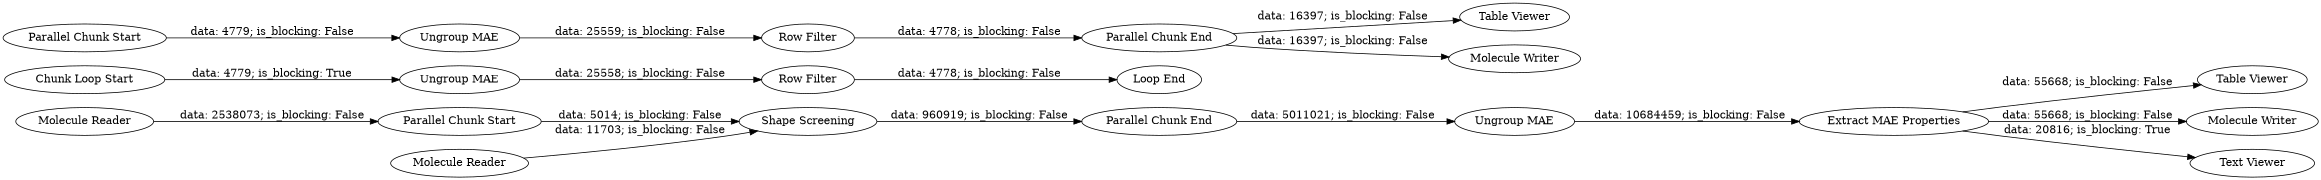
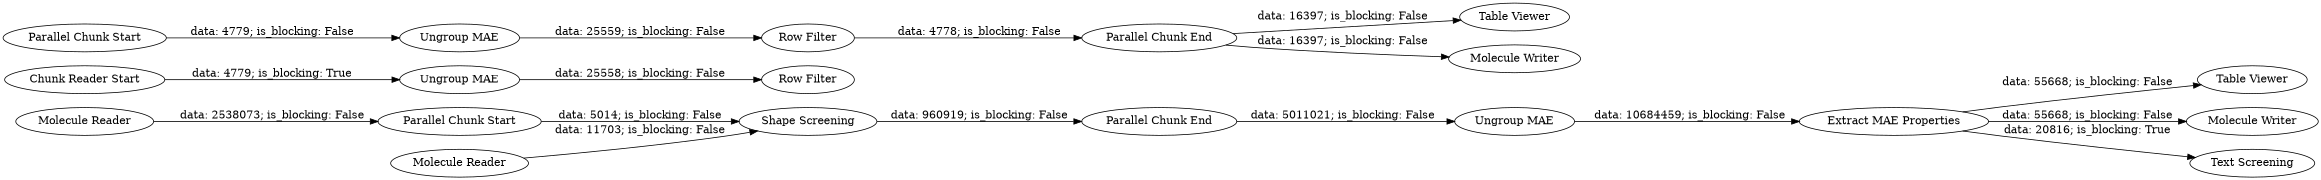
node "Chunk Loop Start": label "Chunk Loop Start" -> "Chunk Reader Start"
node "Loop End": removed
node "Text Viewer": label "Text Viewer" -> "Text Screening"
